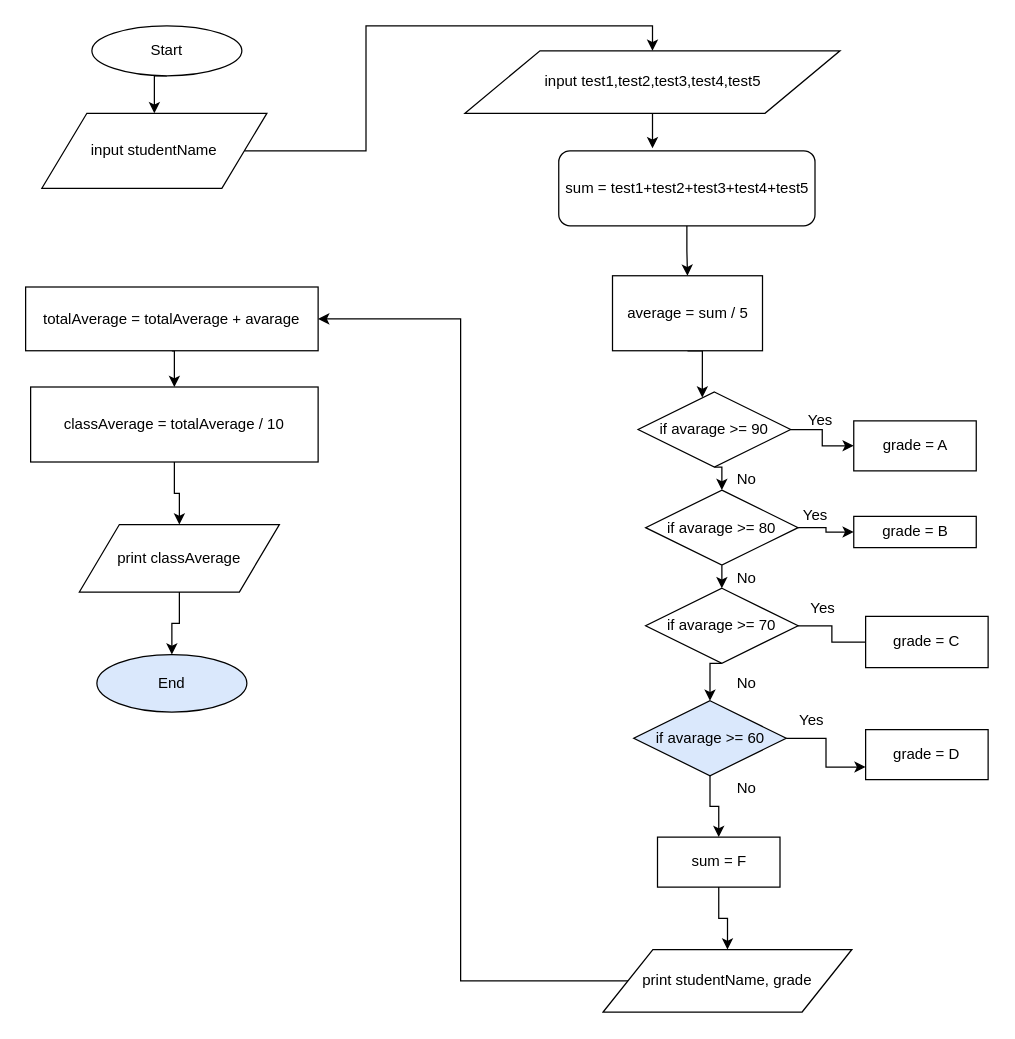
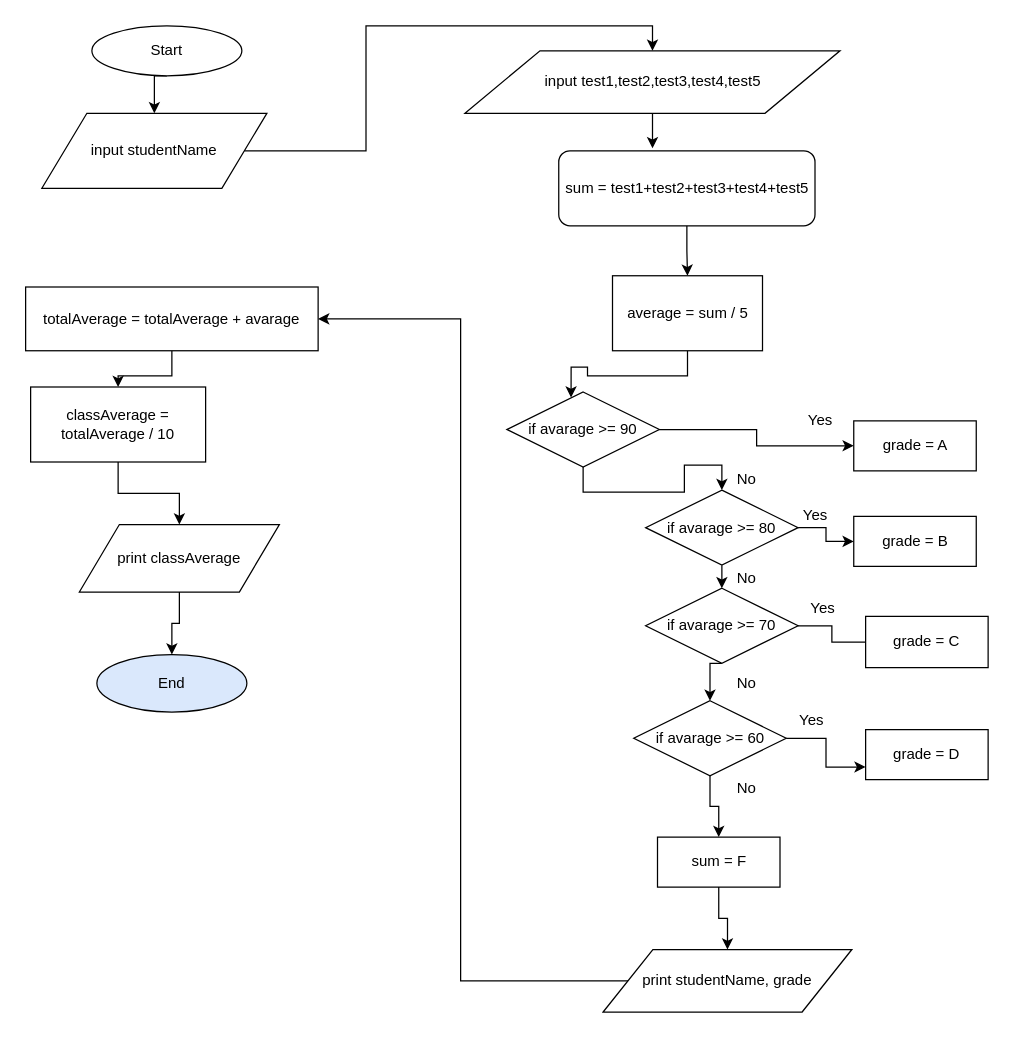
node "classAverage = totalAverage / 10": size 288x75 -> 175x75
node "if avarage >= 90": moved (714, 429) -> (583, 429)
node "grade = B": size 123x31 -> 123x50
node "if avarage >= 60": fillcolor #dae8fc -> #ffffff
